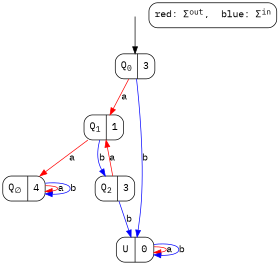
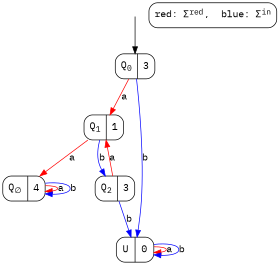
node "red: Σ": text "out" -> "red"
